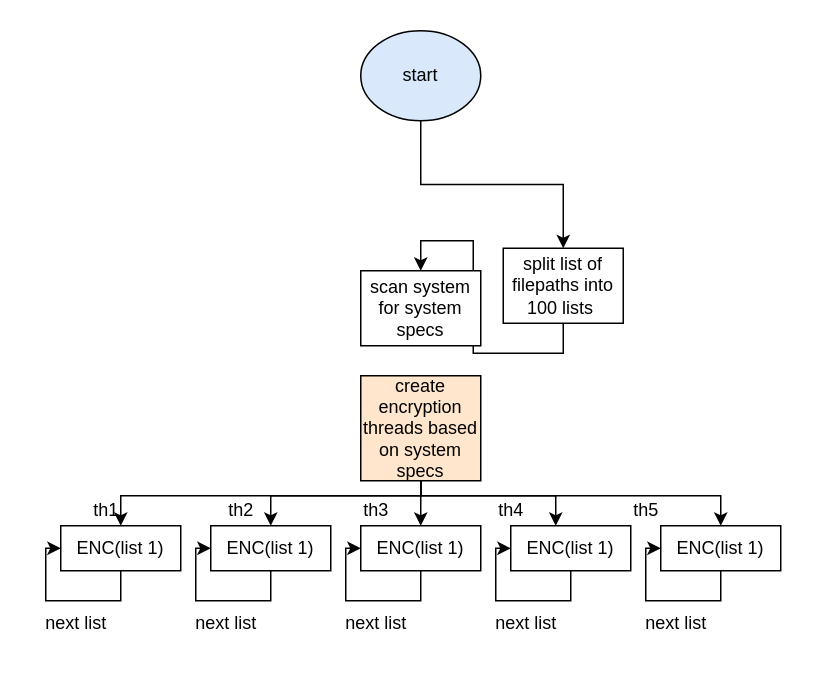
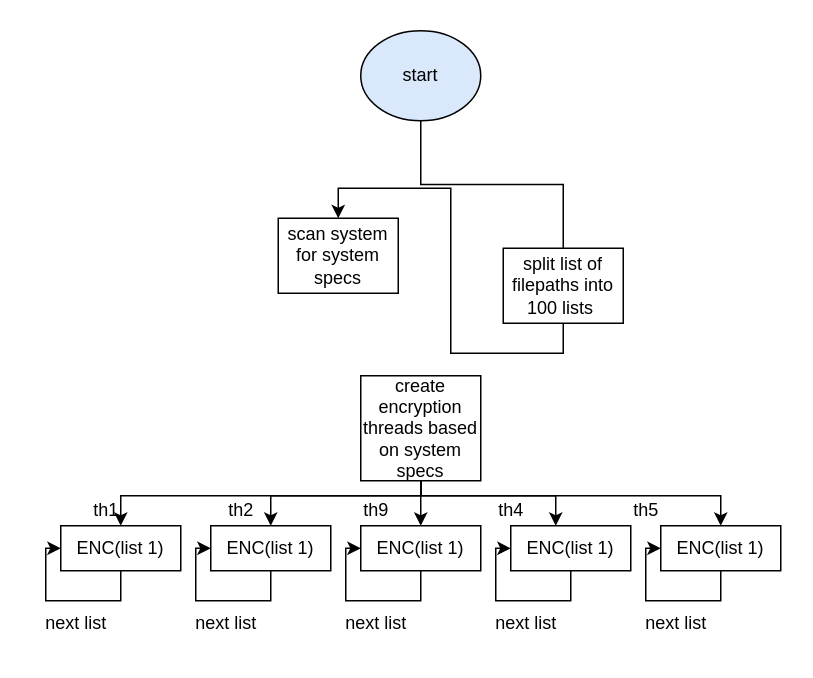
edge "start" -> "split list of filepaths into 100 lists": arrowhead classic -> none
node "scan system for system specs": moved (421, 308) -> (338, 256)
node "create encryption threads based on system specs": fillcolor #ffe6cc -> #ffffff
node "th3": label "th3" -> "th9"
